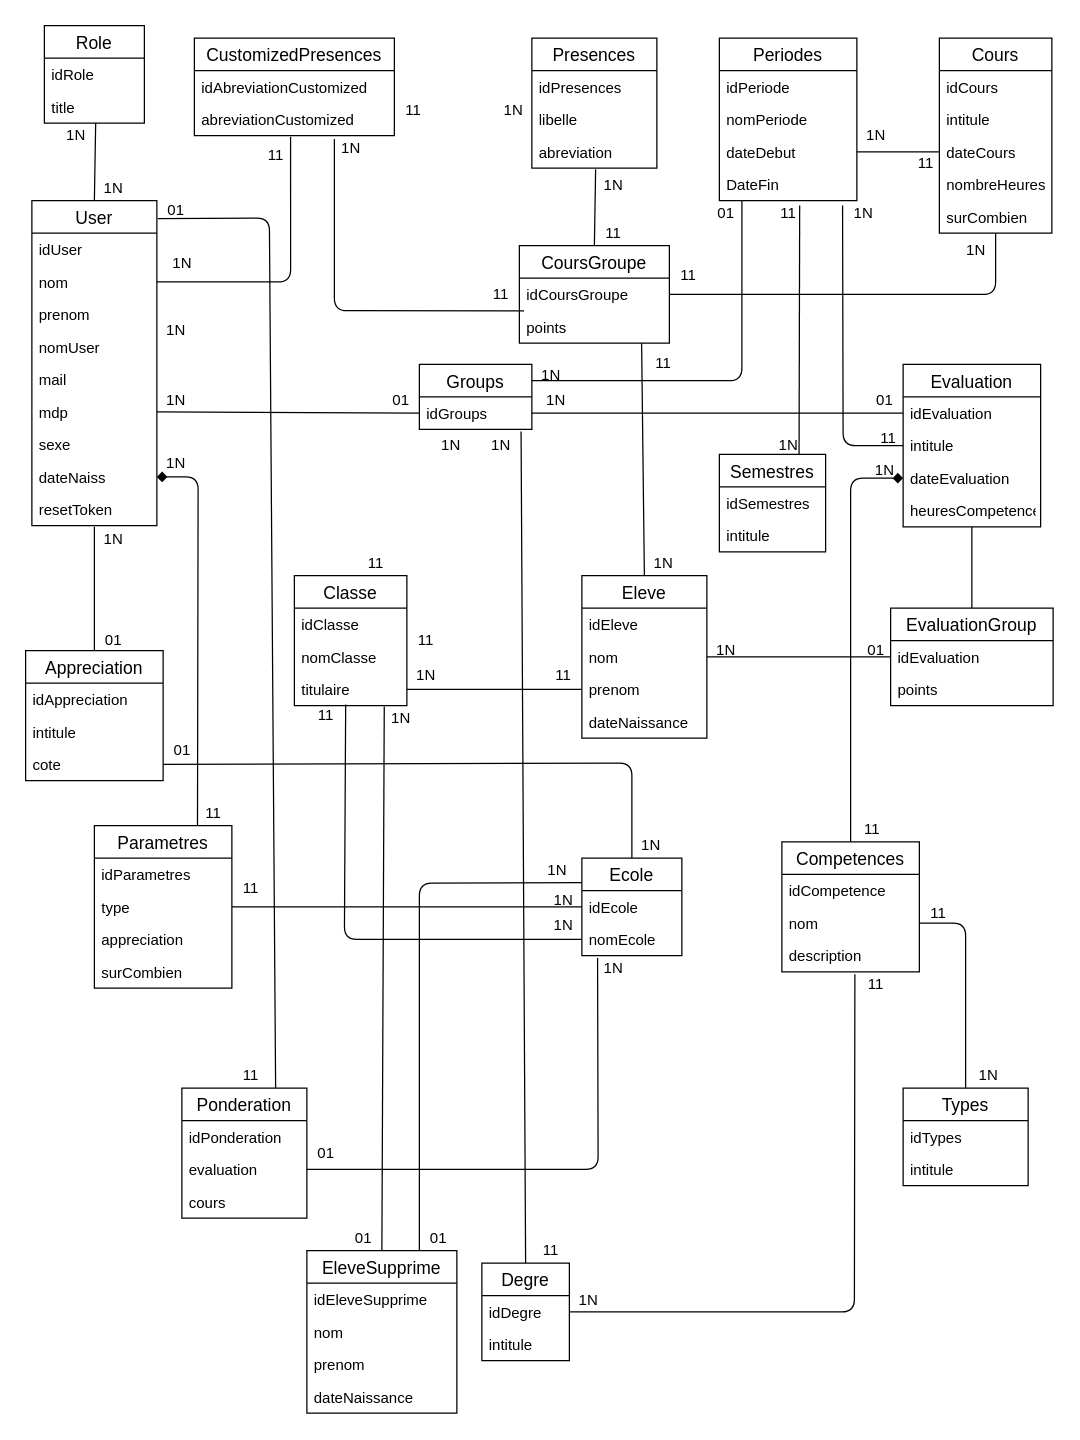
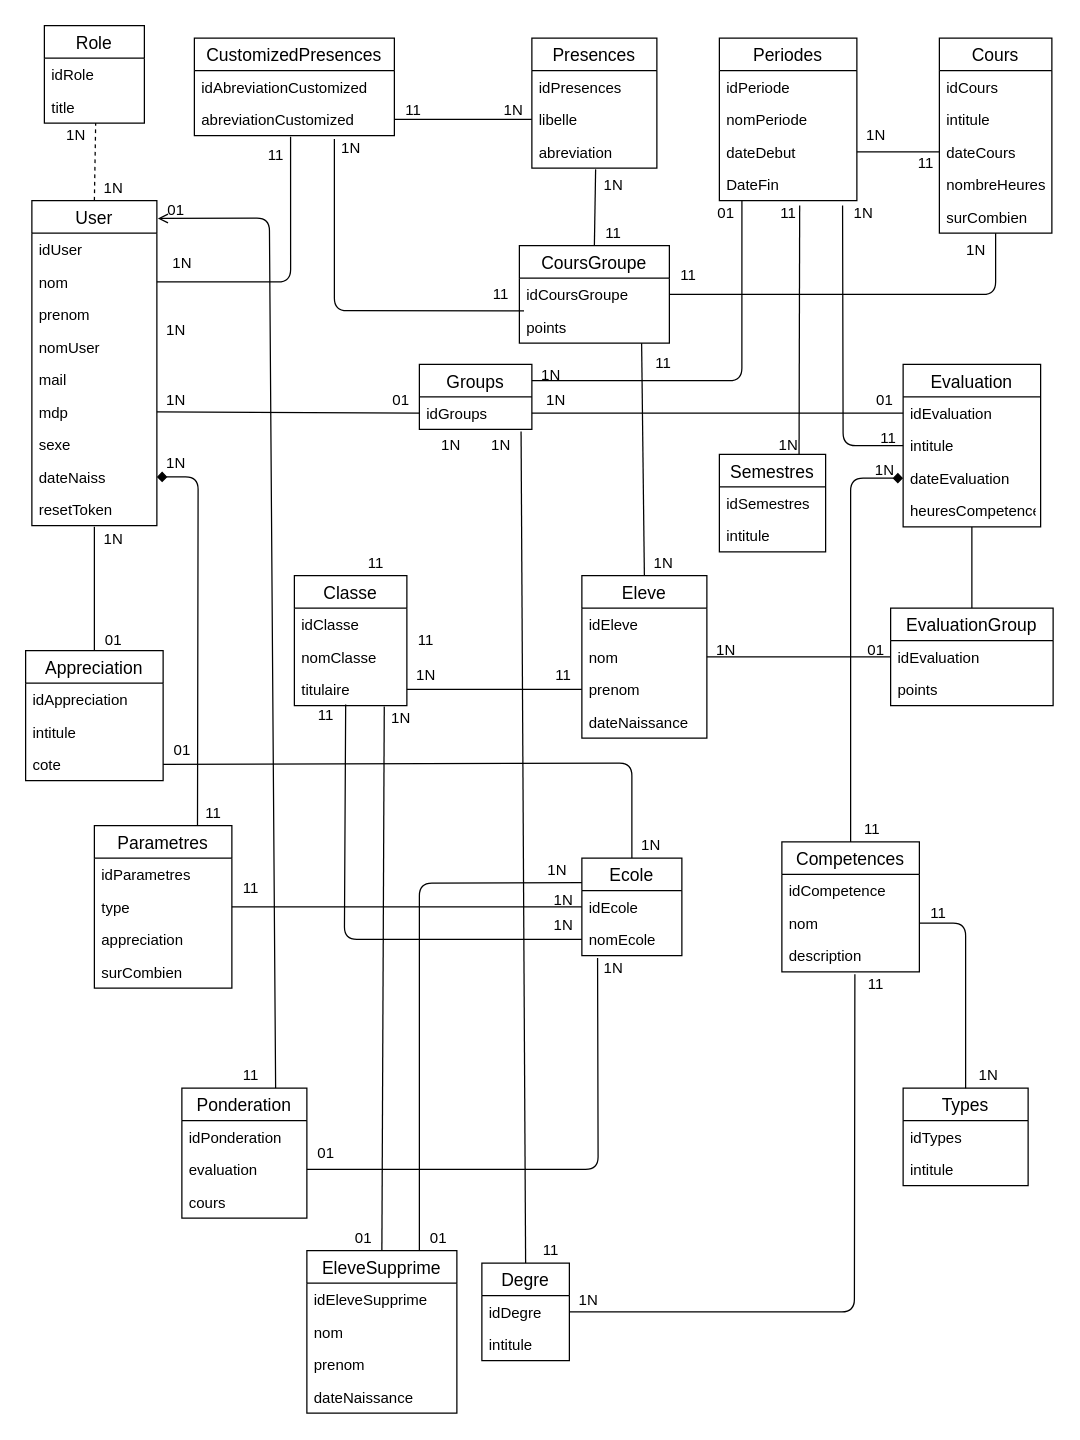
edge "abreviationCustomized" -- "libelle": added
edge "title" -- "User": style solid -> dashed
edge "User" -- "Ponderation": arrowhead none -> open
